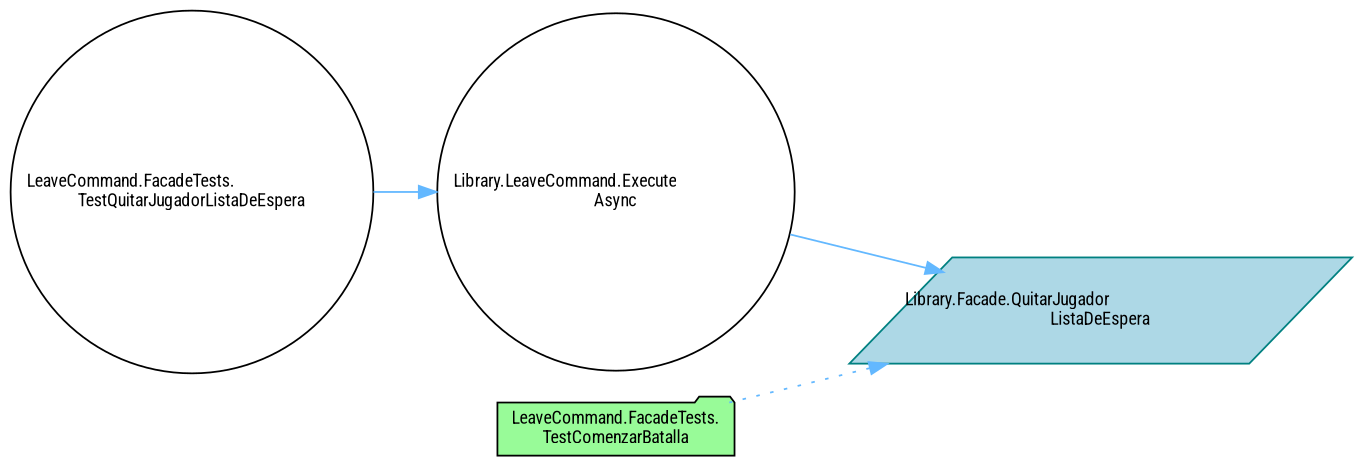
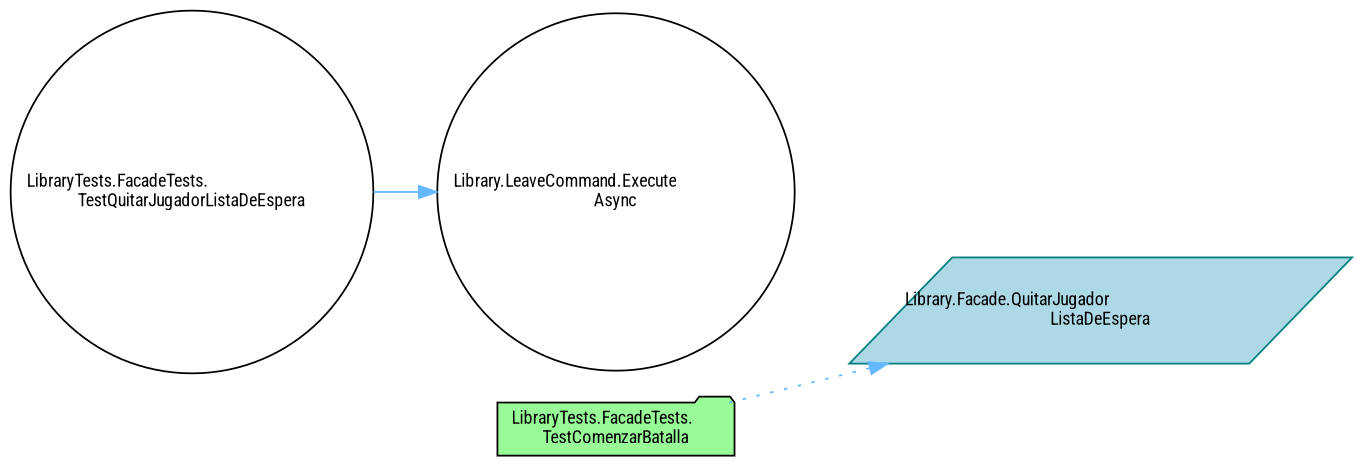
node "LeaveCommand.FacadeTests. TestQuitarJugadorListaDeEspera": label "LeaveCommand.FacadeTests. TestQuitarJugadorListaDeEspera" -> "LibraryTests.FacadeTests. TestQuitarJugadorListaDeEspera"
edge "Library.LeaveCommand.Execute Async" -> "Library.Facade.QuitarJugador ListaDeEspera": removed
node "LeaveCommand.FacadeTests. TestComenzarBatalla": label "LeaveCommand.FacadeTests. TestComenzarBatalla" -> "LibraryTests.FacadeTests. TestComenzarBatalla"
